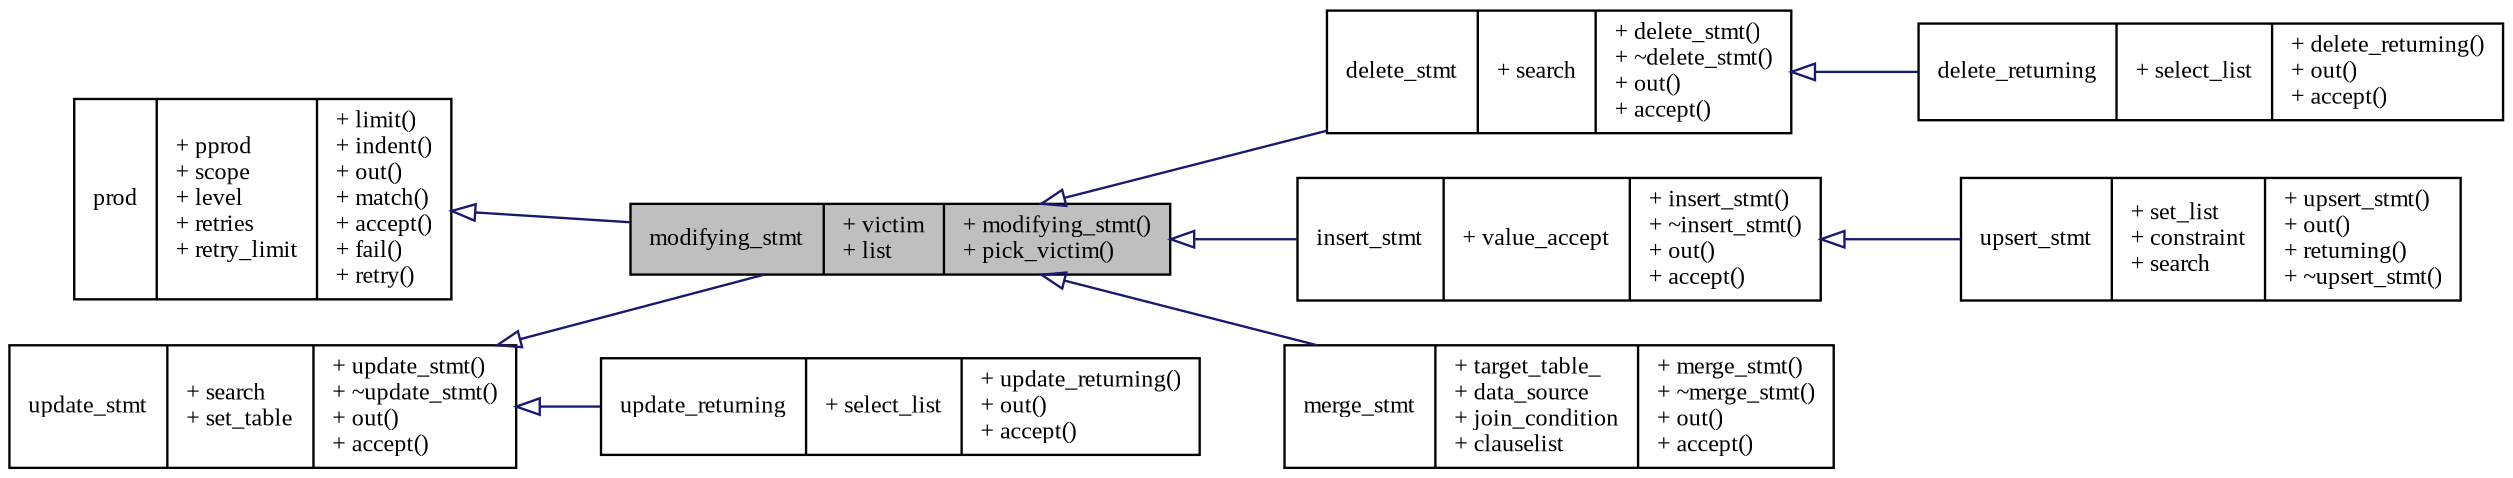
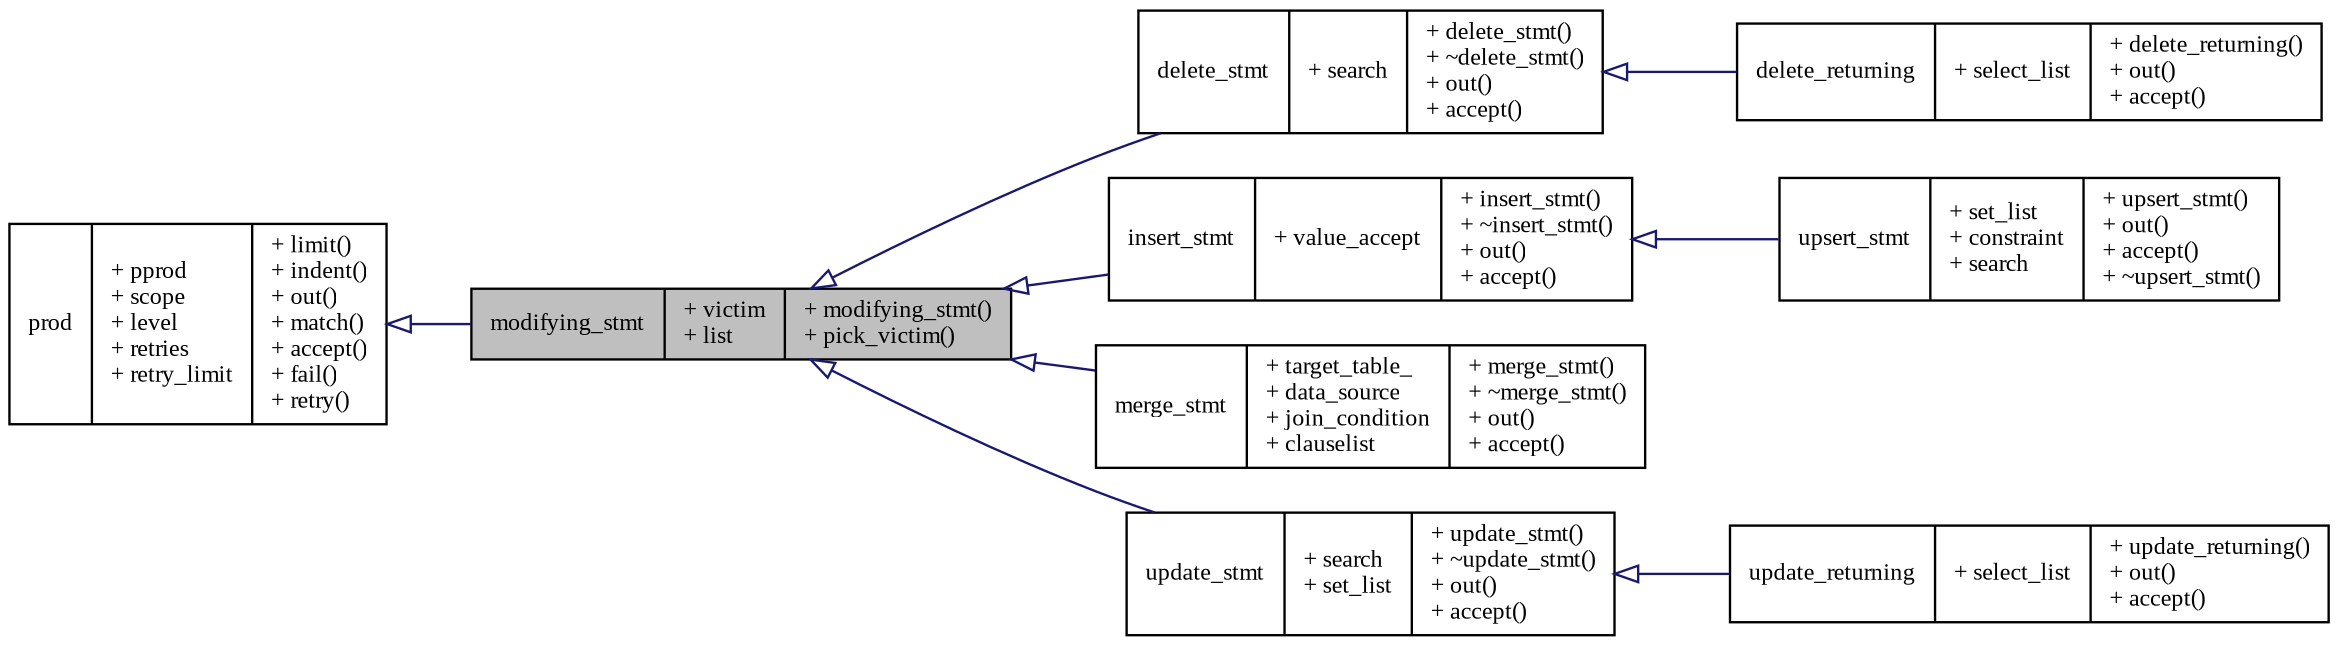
node "upsert_stmt": text "+ returning()" -> "+ accept()"
edge "modifying_stmt" -> "update_stmt": reversed
node "update_stmt": text "+ set_table" -> "+ set_list"
